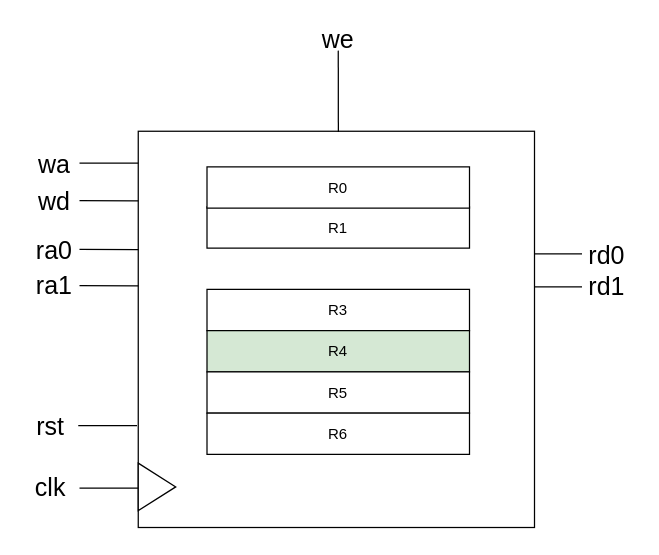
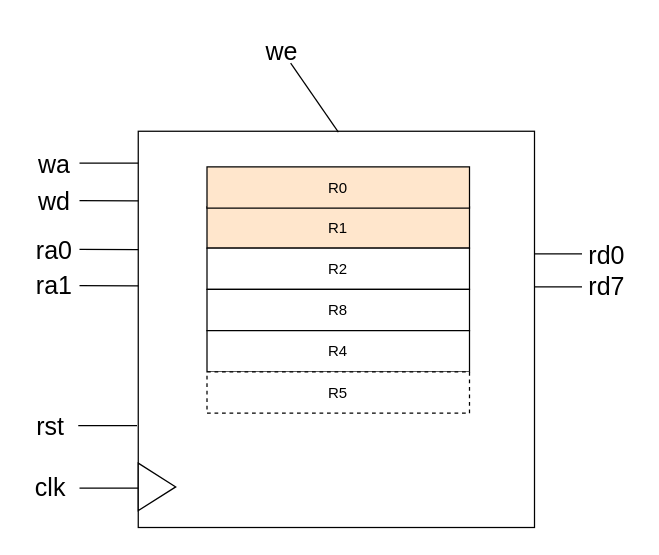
node "we": moved (338, 38) -> (282, 51)
node "R0": fillcolor #ffffff -> #ffe6cc
node "R1": fillcolor #ffffff -> #ffe6cc
node "R2": added
node "rd1": label "rd1" -> "rd7"
node "R3": label "R3" -> "R8"
node "R4": fillcolor #d5e8d4 -> #ffffff
node "R5": style solid -> dashed
node "R6": removed
